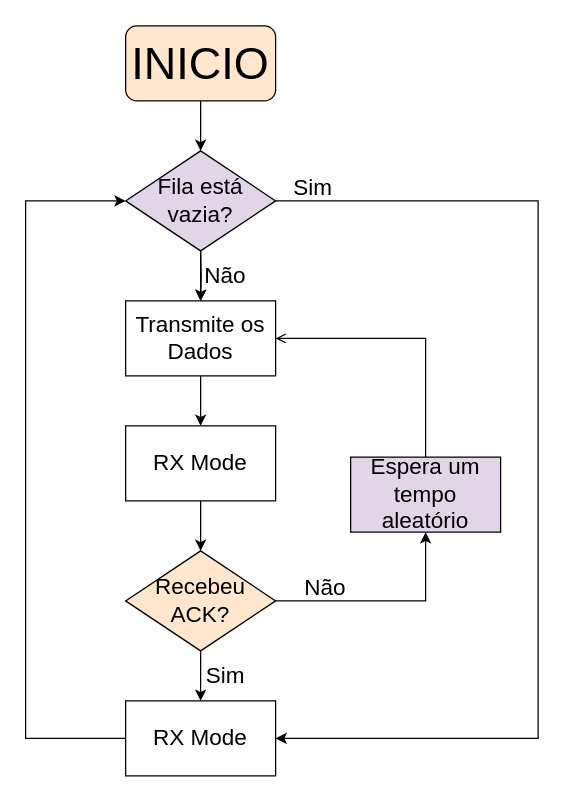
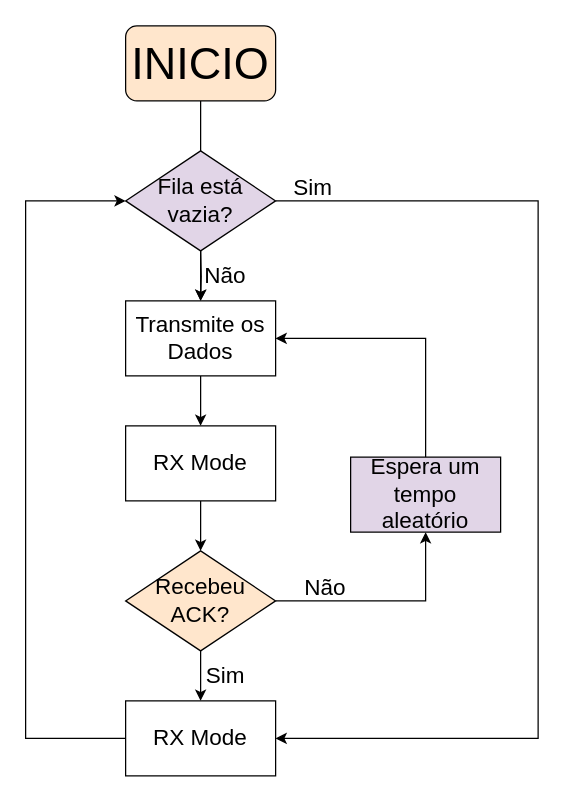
edge "INICIO" -> "Fila está vazia?": arrowhead classic -> none
edge "Espera um tempo aleatório" -> "Transmite os Dados": arrowhead open -> classic
